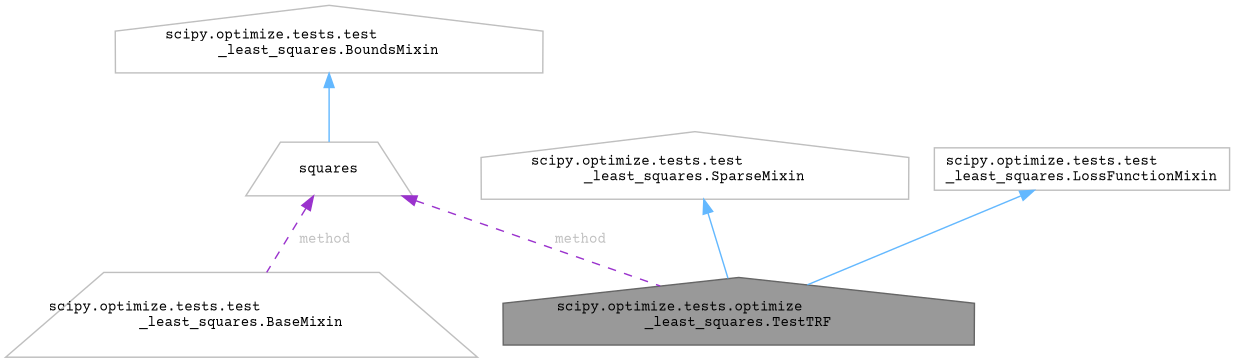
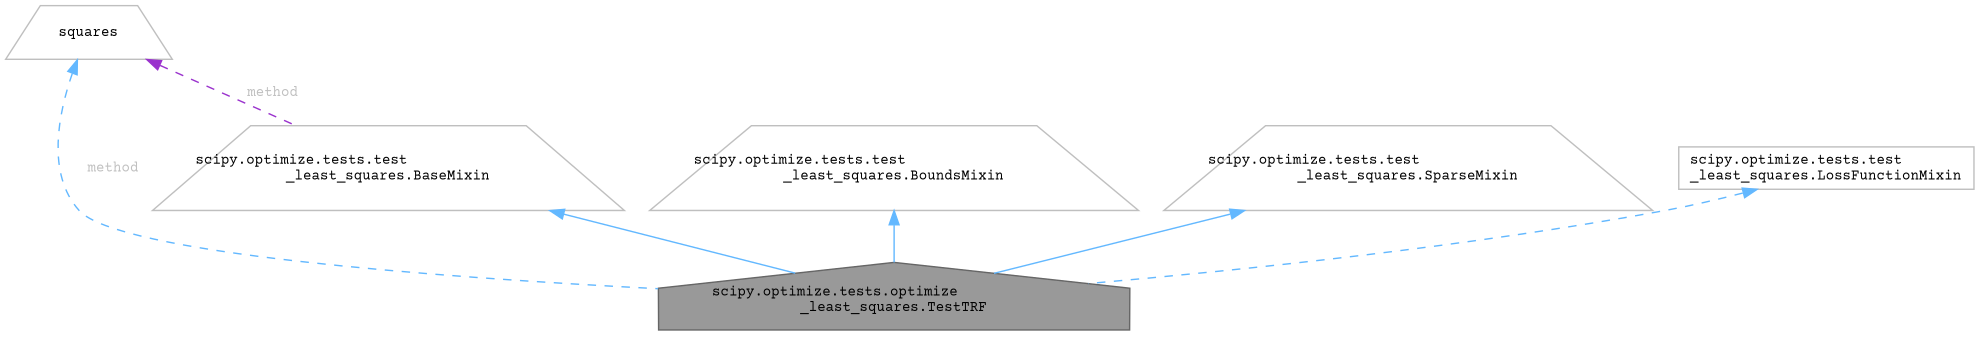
node "scipy.optimize.tests.test _least_squares.BoundsMixin": shape house -> trapezium
edge "squares" -> "scipy.optimize.tests.test _least_squares.BoundsMixin": now "scipy.optimize.tests.optimize _least_squares.TestTRF" -> "scipy.optimize.tests.test _least_squares.BoundsMixin"
node "scipy.optimize.tests.test _least_squares.SparseMixin": shape house -> trapezium
edge "scipy.optimize.tests.optimize _least_squares.TestTRF" -> "scipy.optimize.tests.test _least_squares.LossFunctionMixin": style solid -> dashed
edge "scipy.optimize.tests.optimize _least_squares.TestTRF" -> "squares": color darkorchid3 -> steelblue1
edge "scipy.optimize.tests.optimize _least_squares.TestTRF" -> "scipy.optimize.tests.test _least_squares.BaseMixin": added
